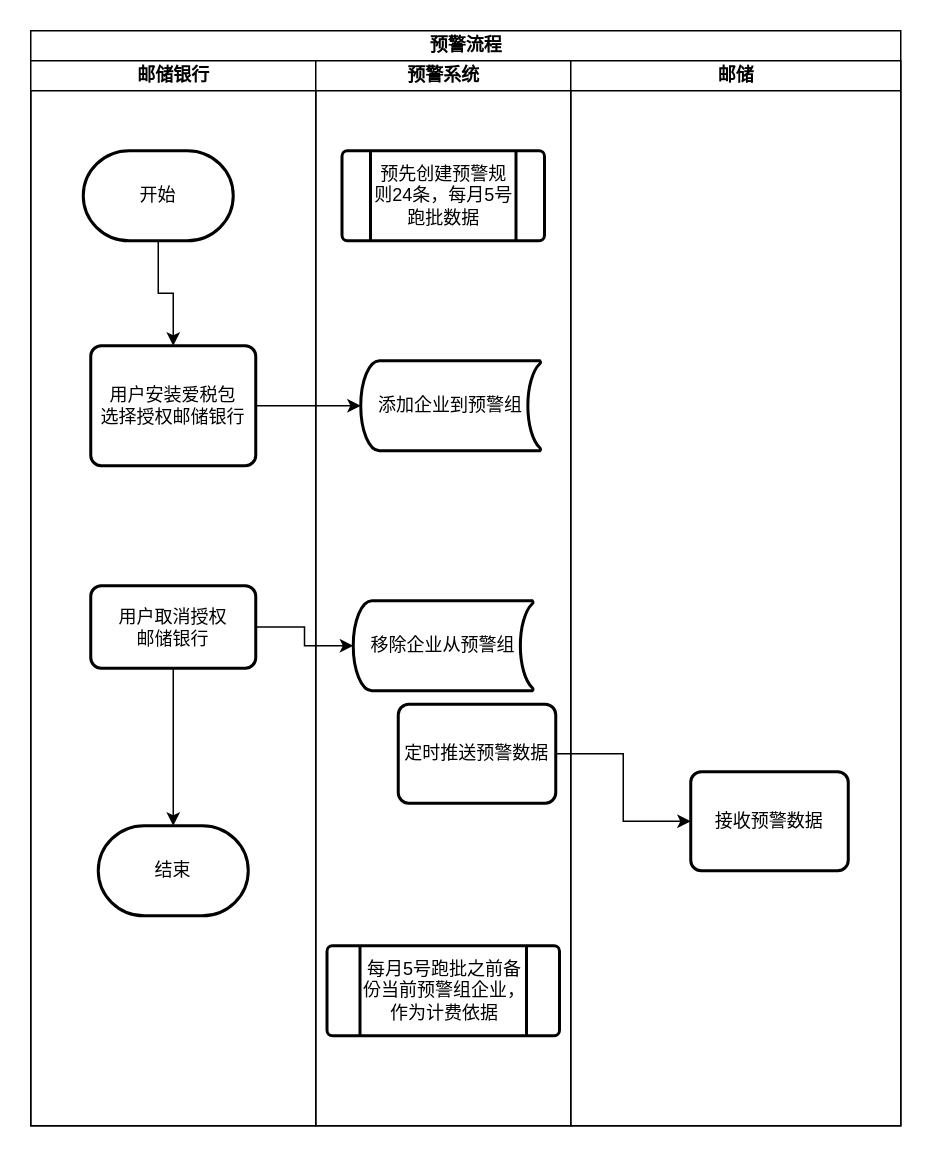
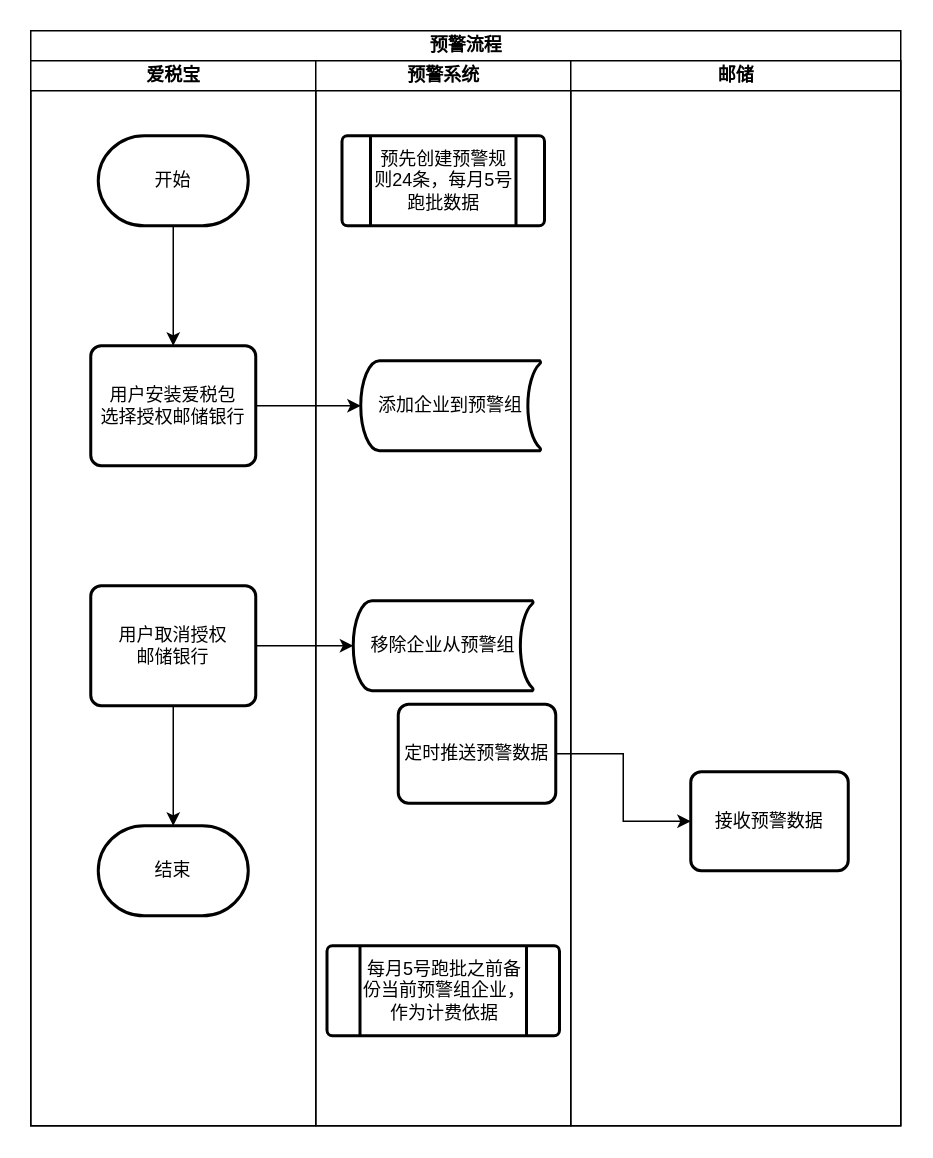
node "邮储银行": label "邮储银行" -> "爱税宝"
node "开始": moved (158, 196) -> (173, 181)
node "预先创建预警规则24条，每月5号跑批数据": moved (443, 196) -> (443, 181)
node "用户取消授权 邮储银行": size 165x83 -> 165x120
